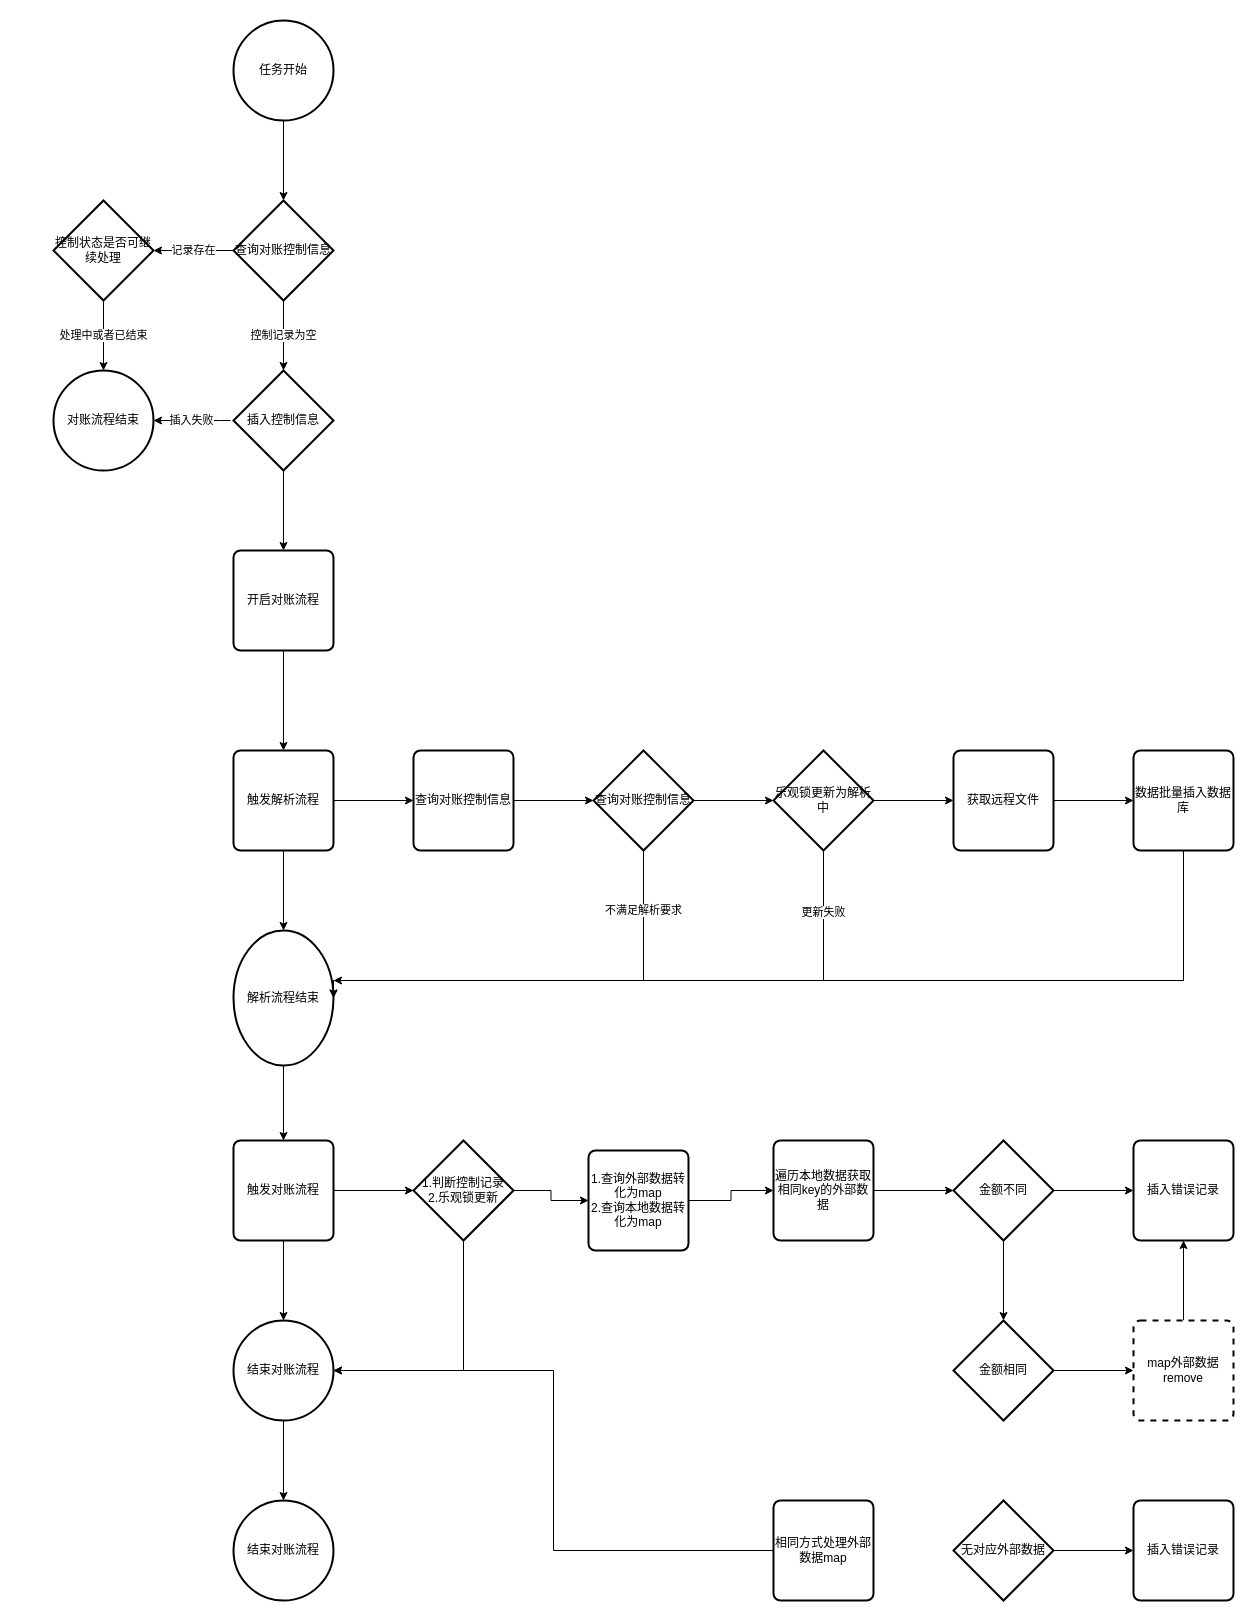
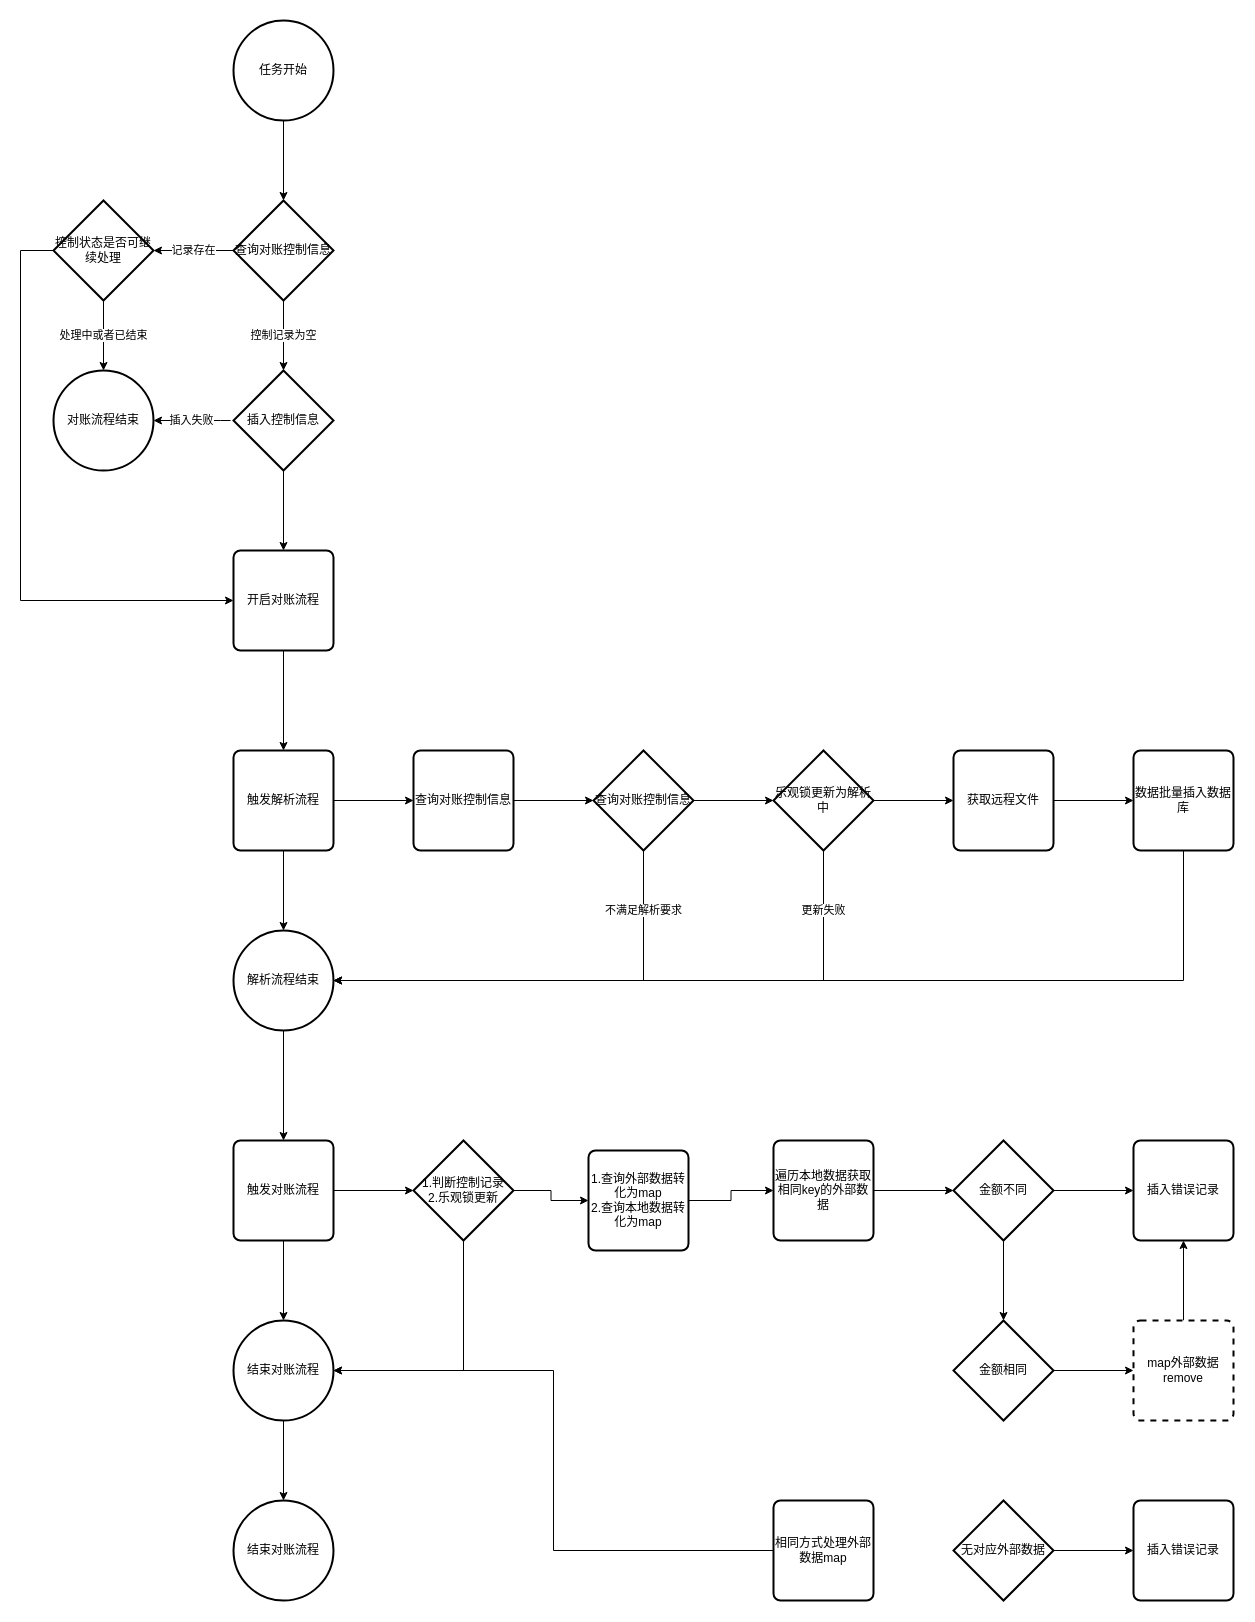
edge "控制状态是否可继续处理" -> "开启对账流程": added
node "解析流程结束": size 100x135 -> 100x100
